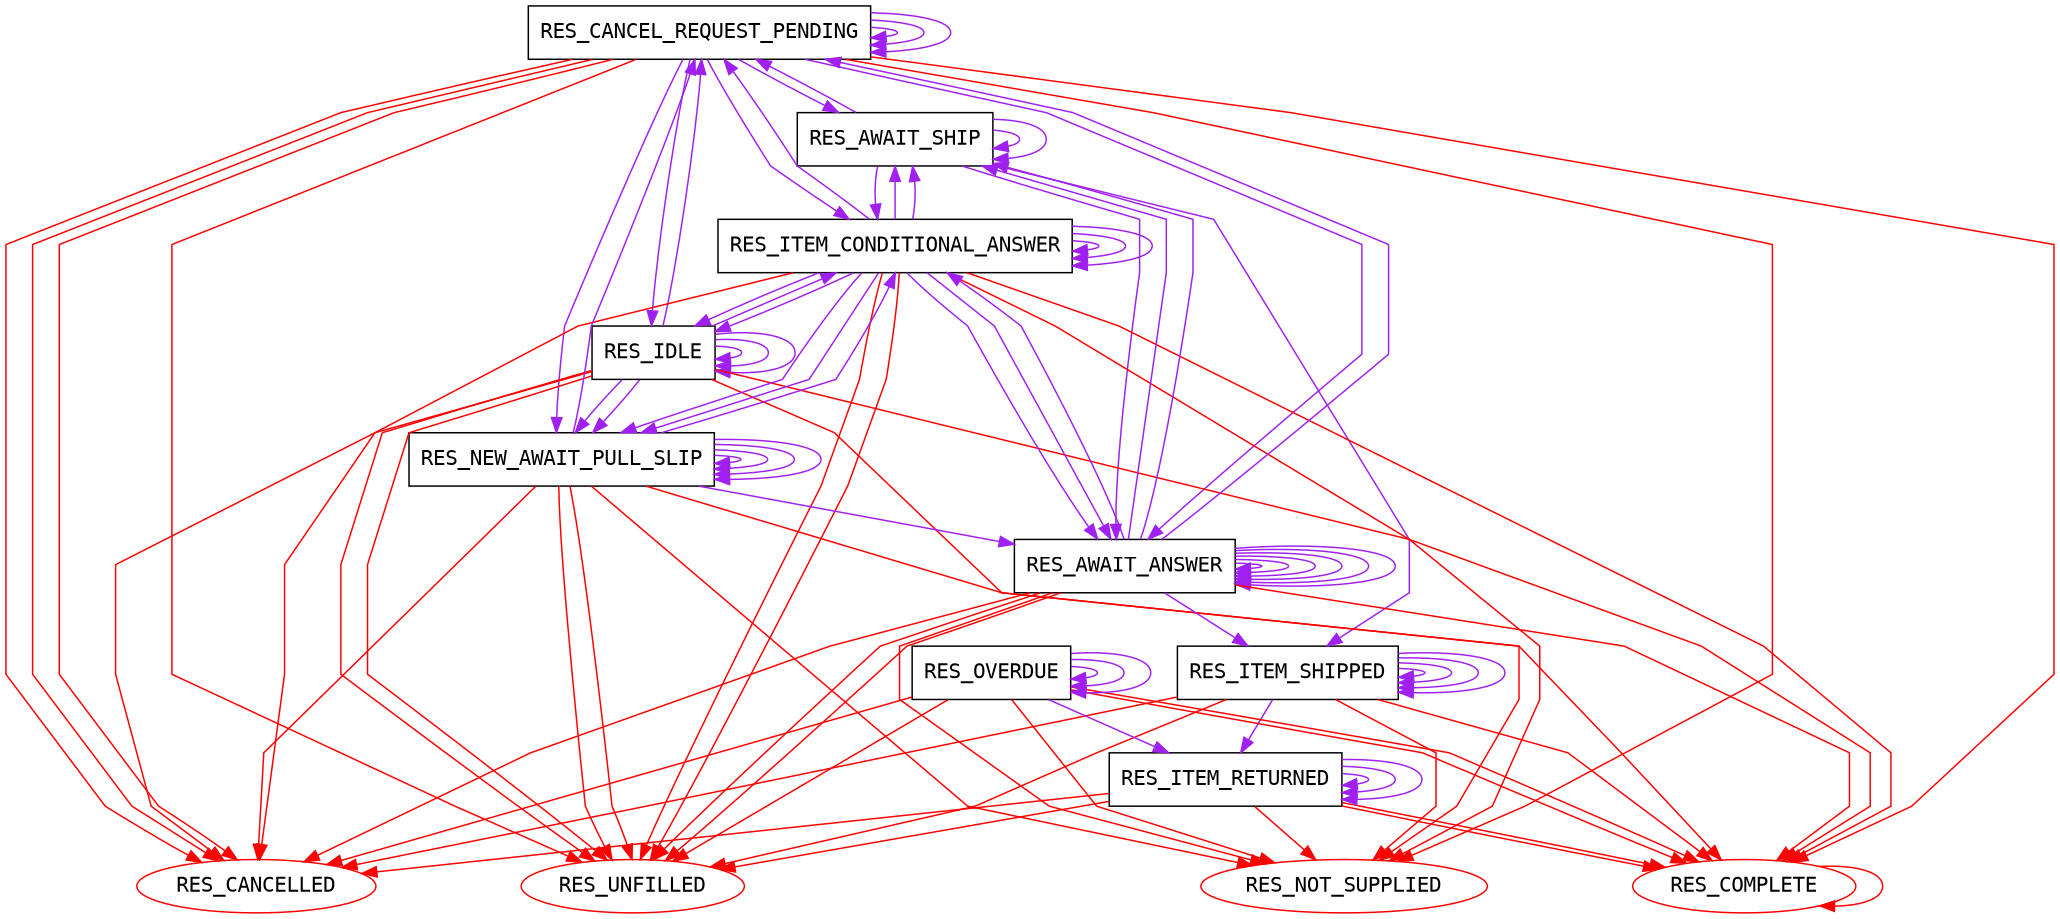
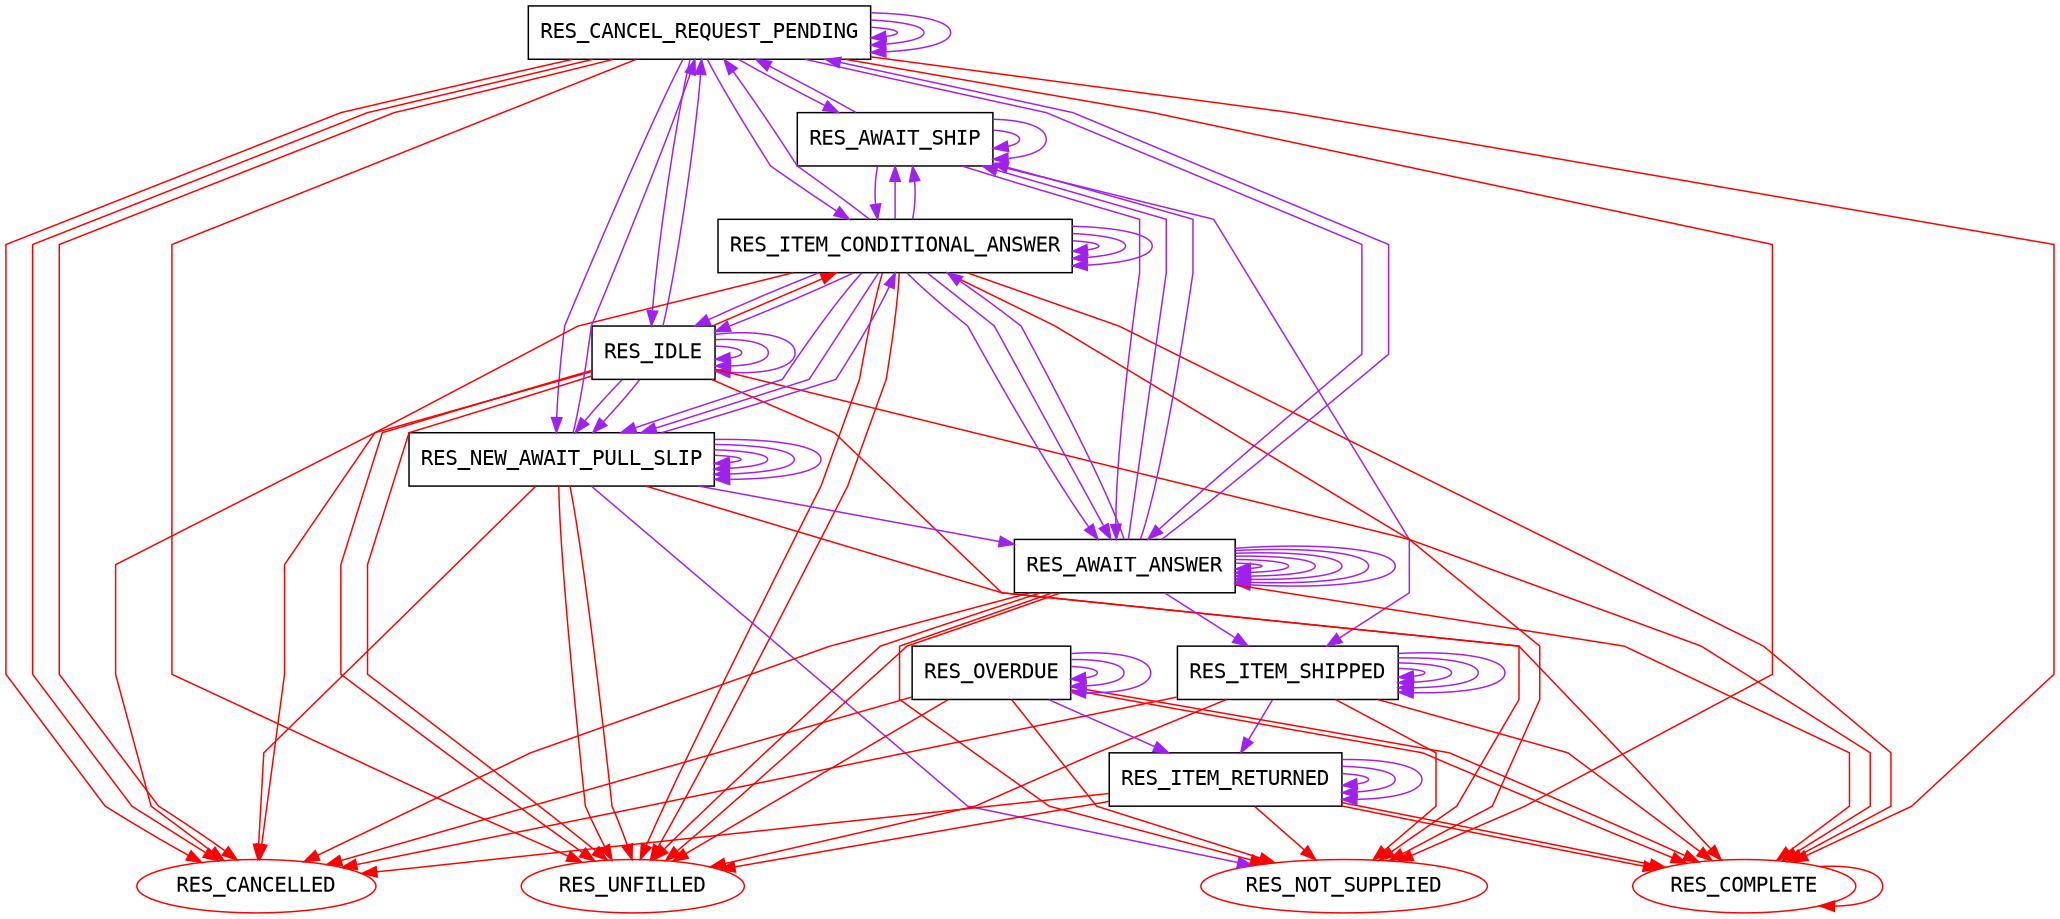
edge "RES_IDLE" -> "RES_ITEM_CONDITIONAL_ANSWER": color purple -> red
edge "RES_NEW_AWAIT_PULL_SLIP" -> "RES_NOT_SUPPLIED": color red -> purple
